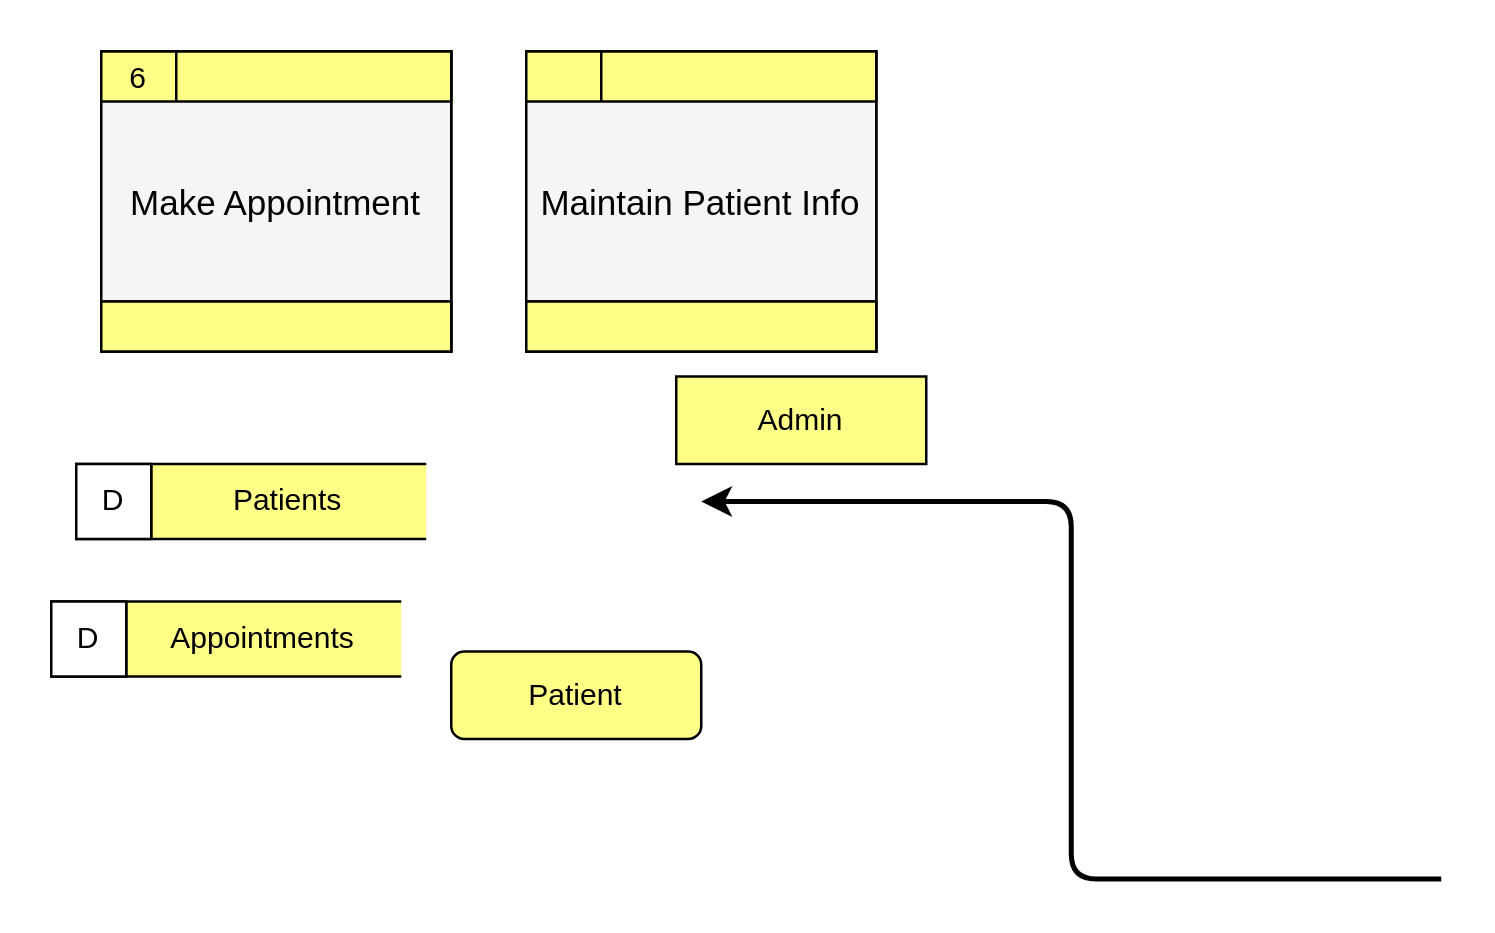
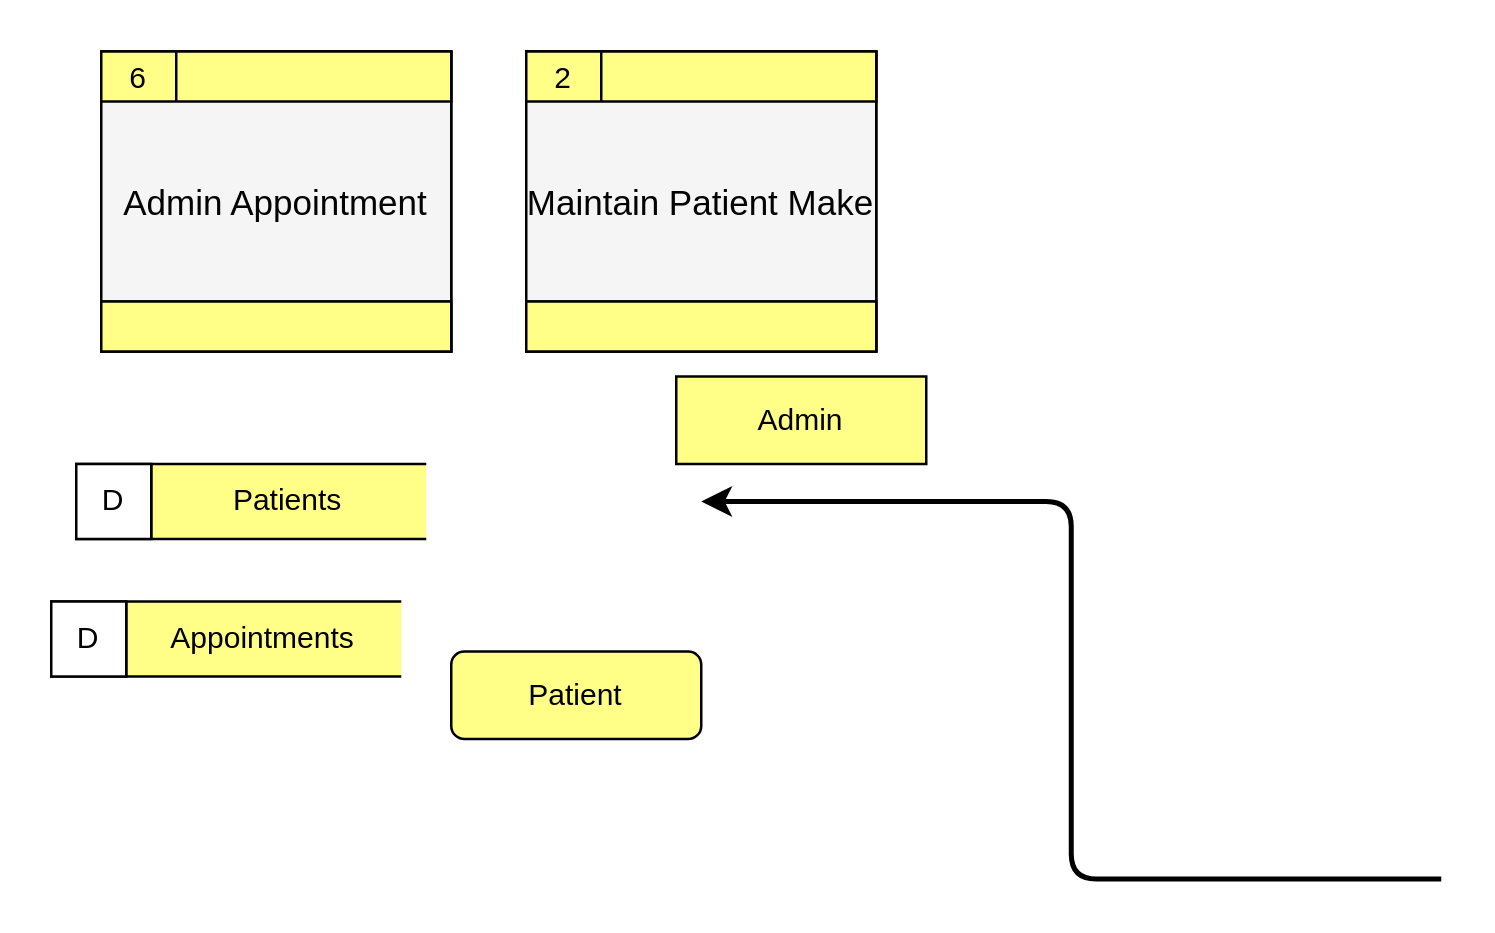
node "2": added
node "Make Appointment": label "Make Appointment" -> "Admin Appointment"
node "Maintain Patient Info": label "Maintain Patient Info" -> "Maintain Patient Make"
